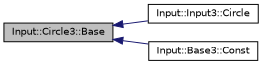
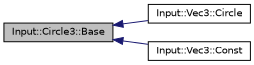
node "Input::Input3::Circle": label "Input::Input3::Circle" -> "Input::Vec3::Circle"
node "Input::Base3::Const": label "Input::Base3::Const" -> "Input::Vec3::Const"
